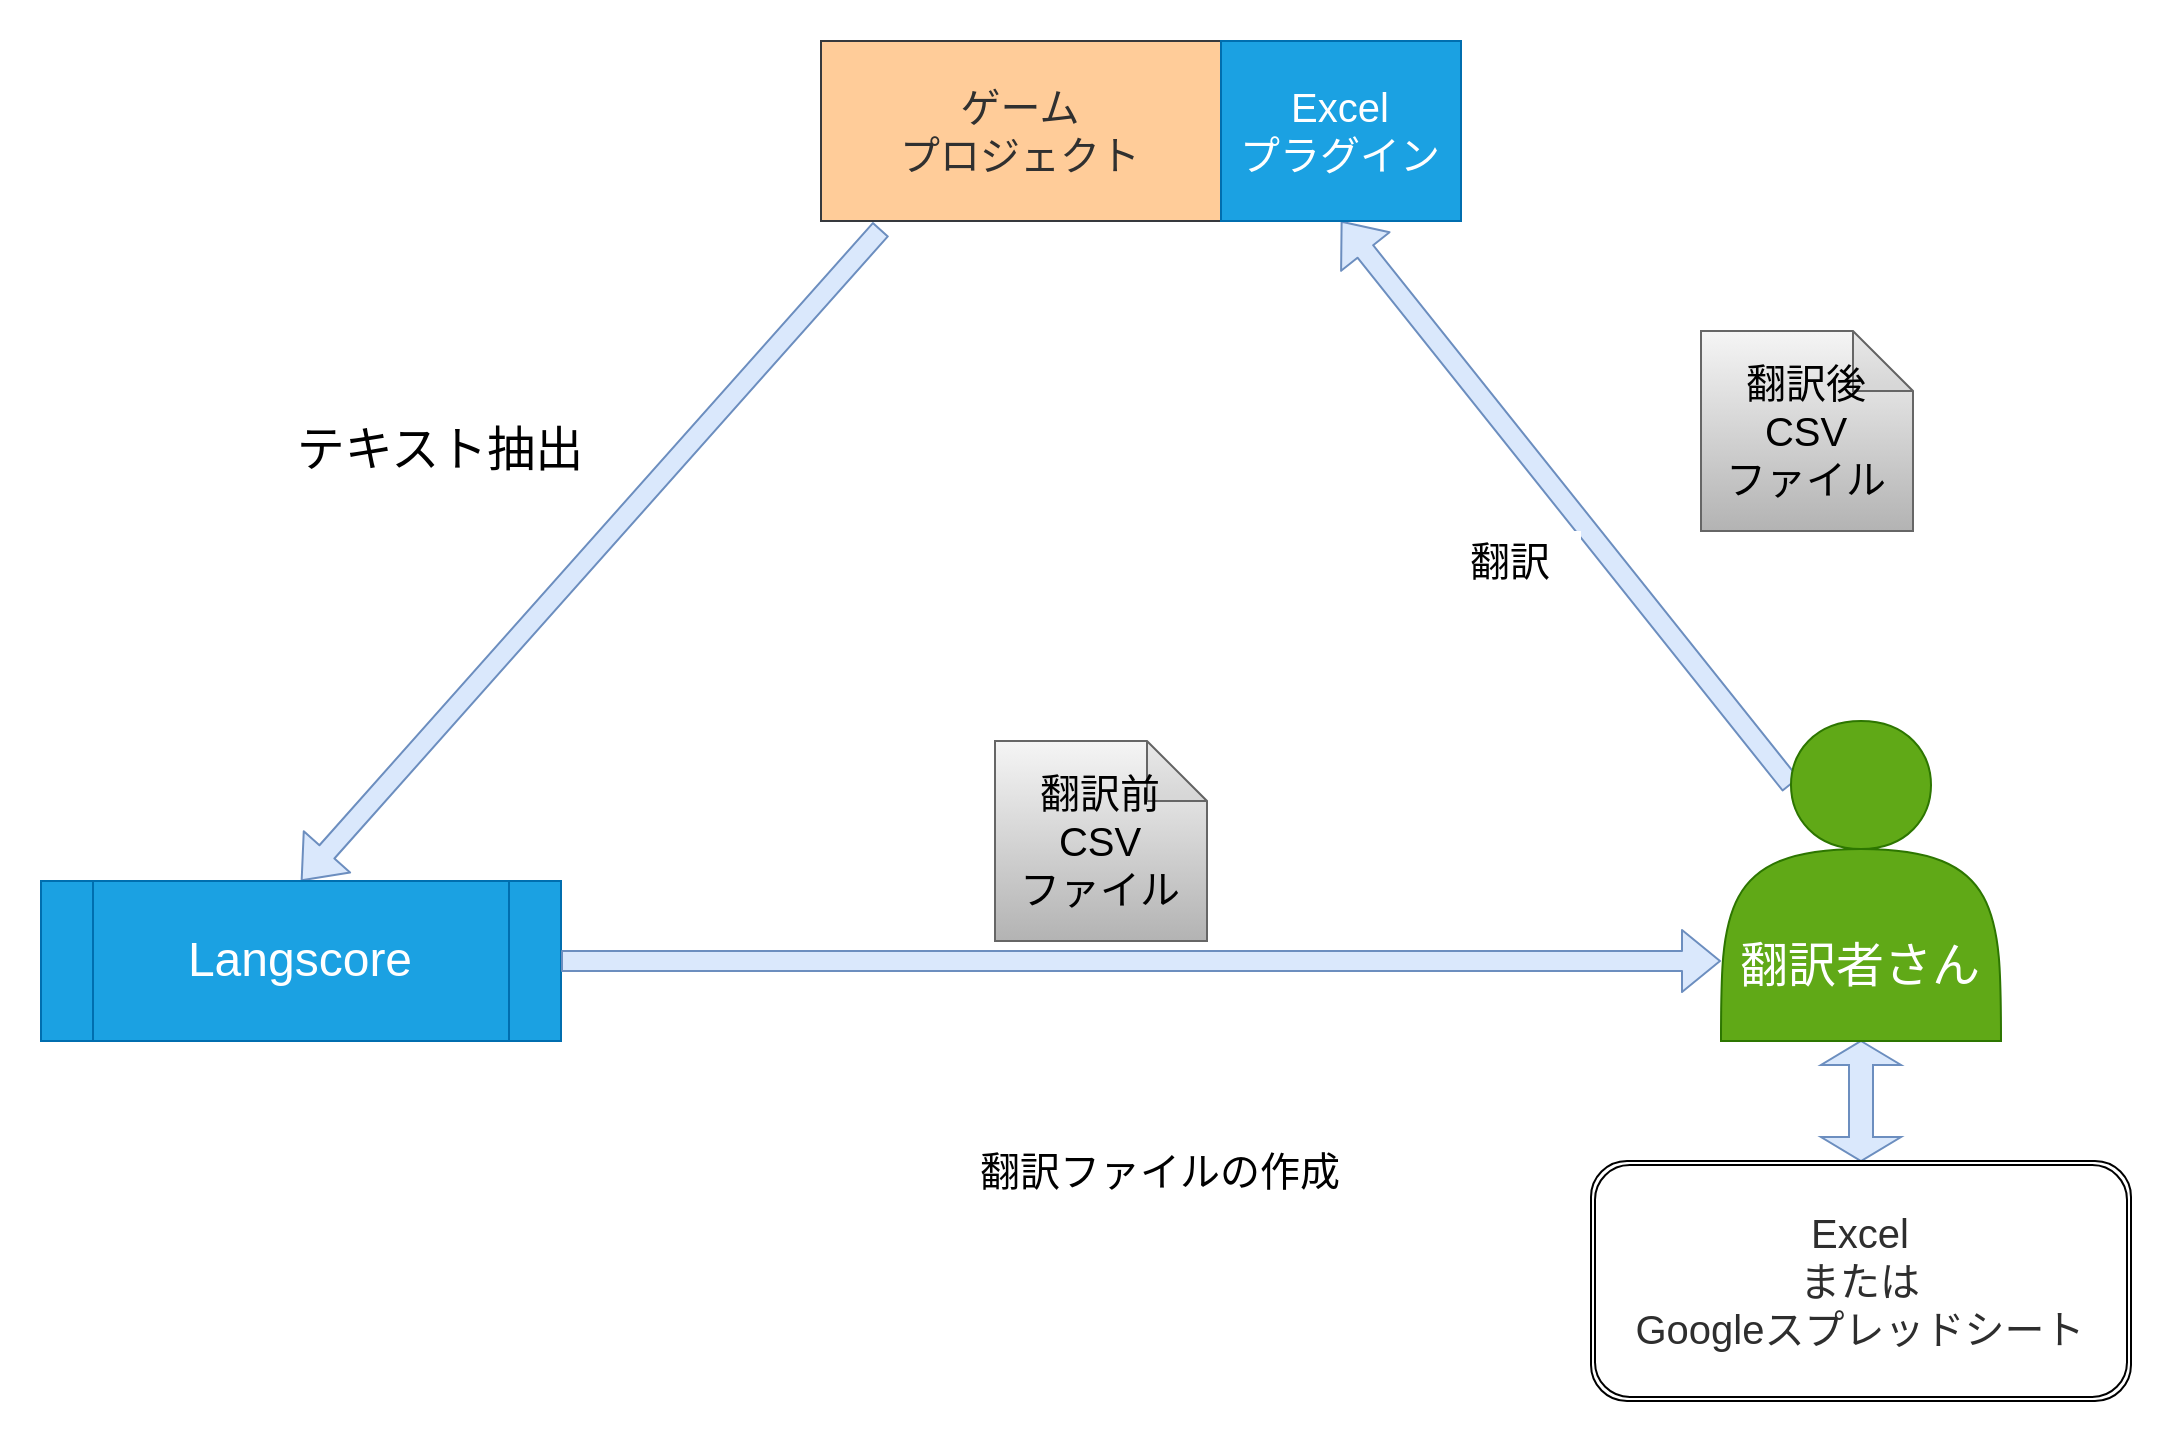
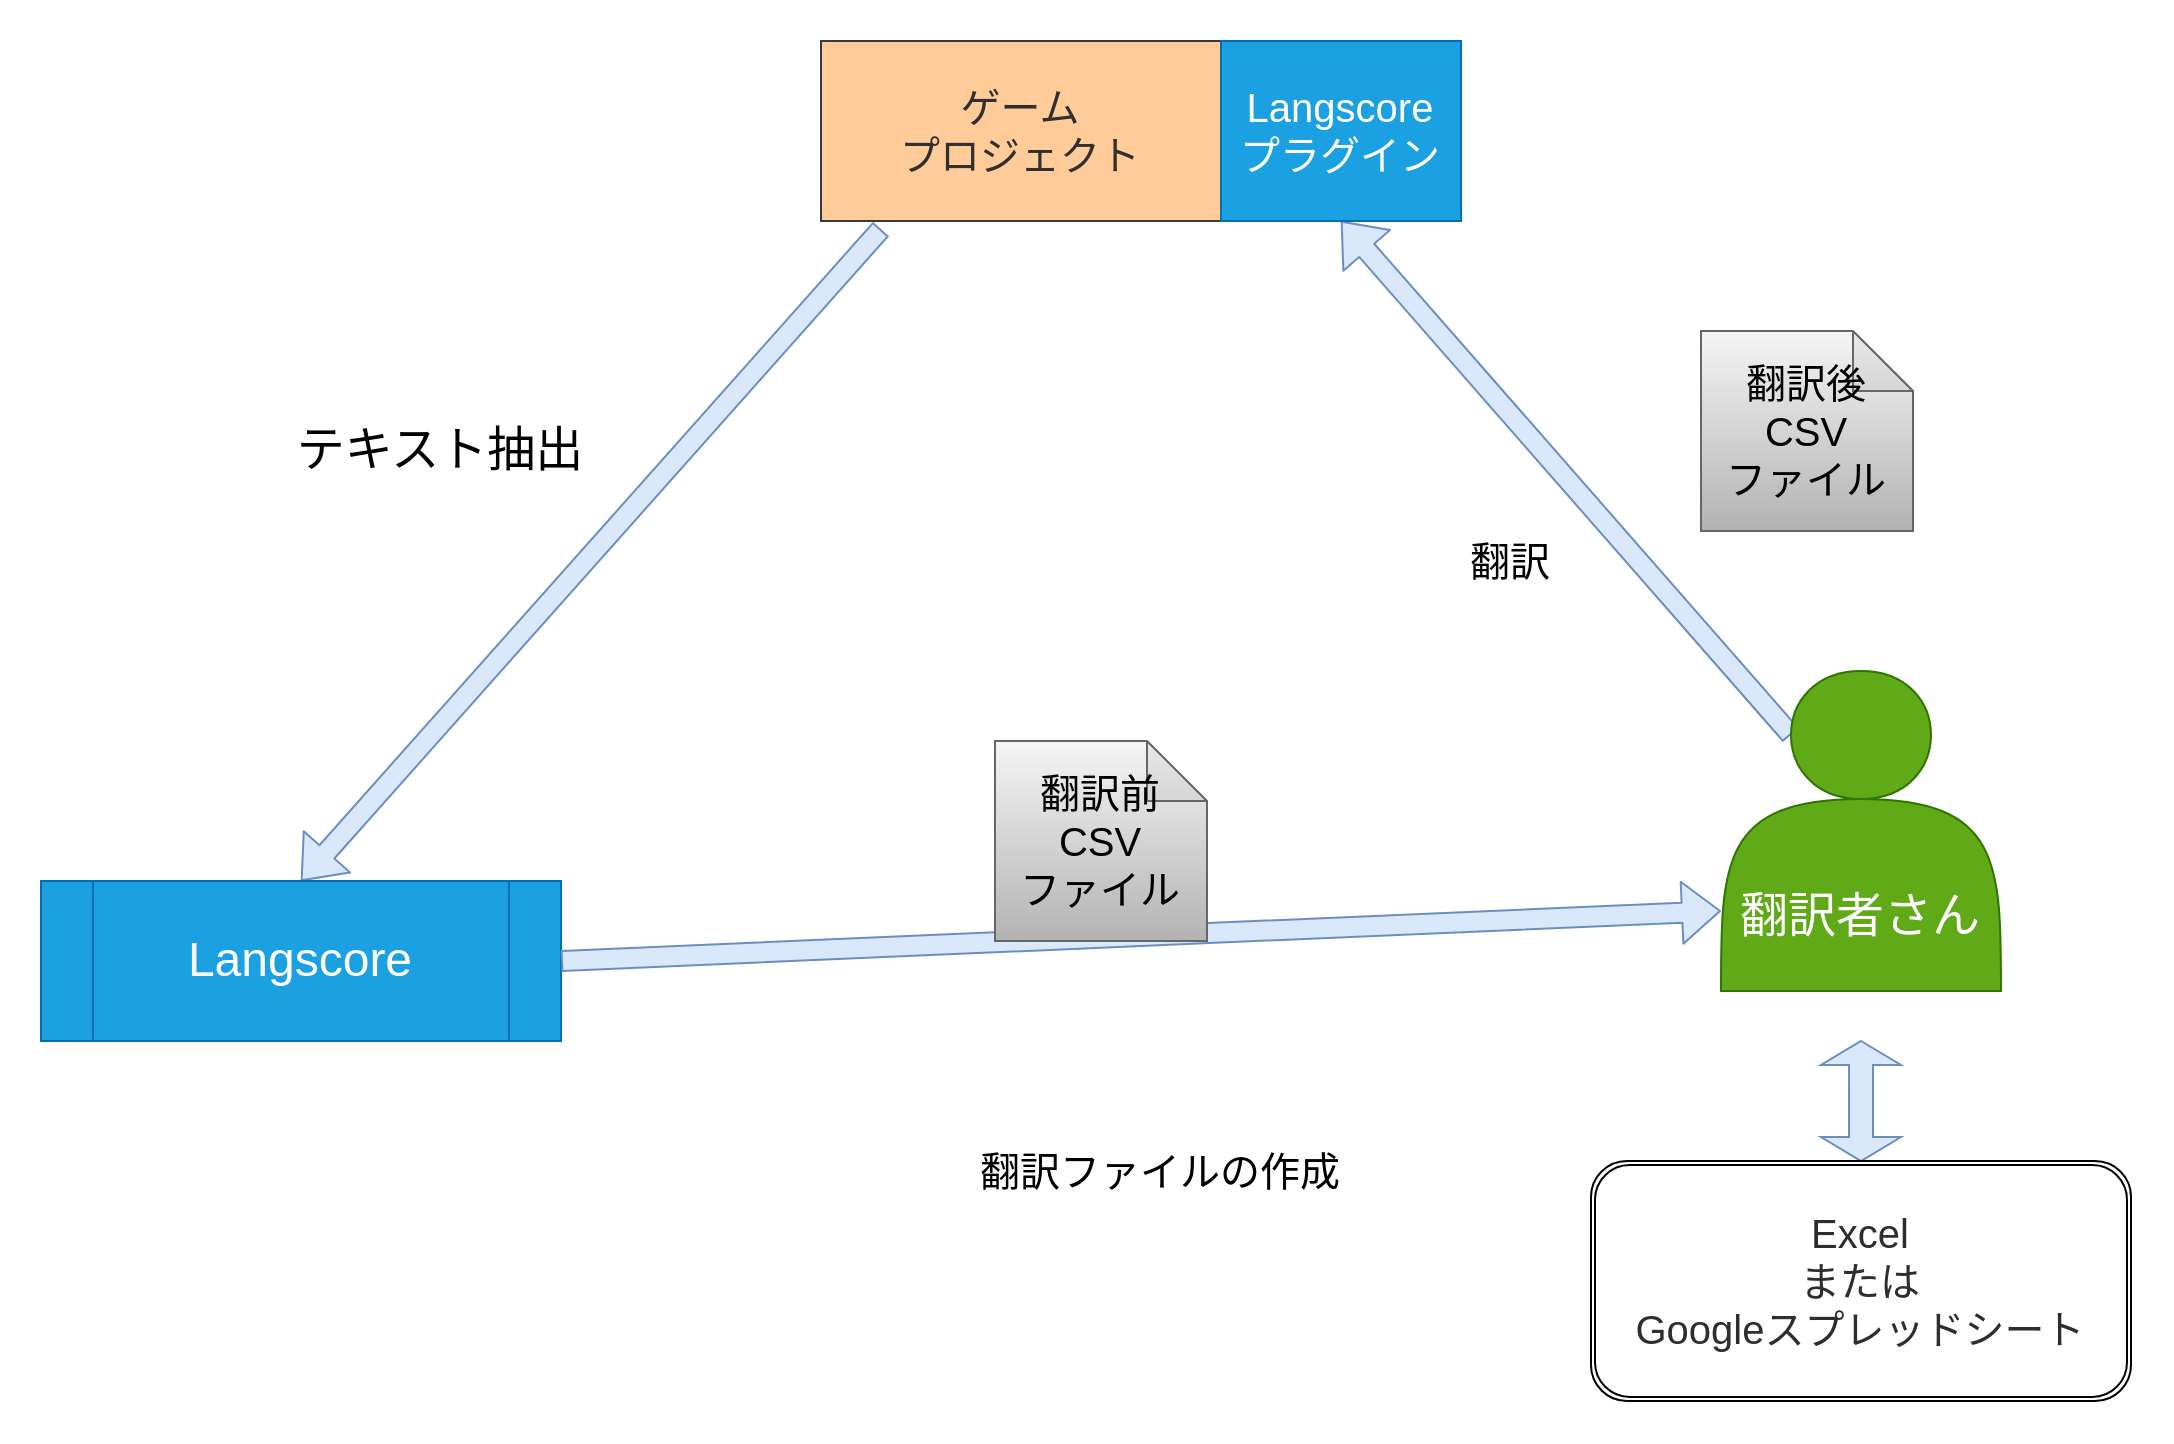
node "Excel プラグイン": label "Excel プラグイン" -> "Langscore プラグイン"
node "翻訳者さん": moved (1861, 881) -> (1861, 831)
